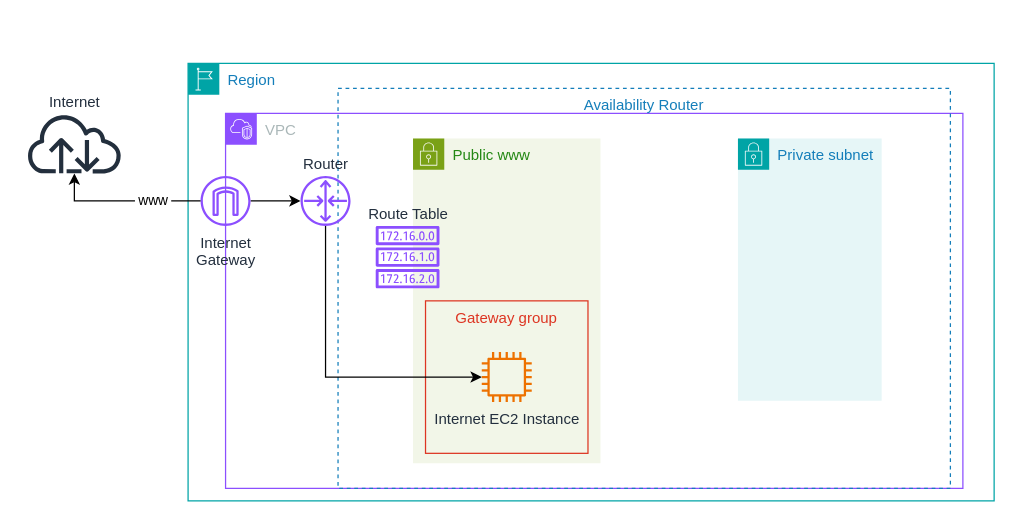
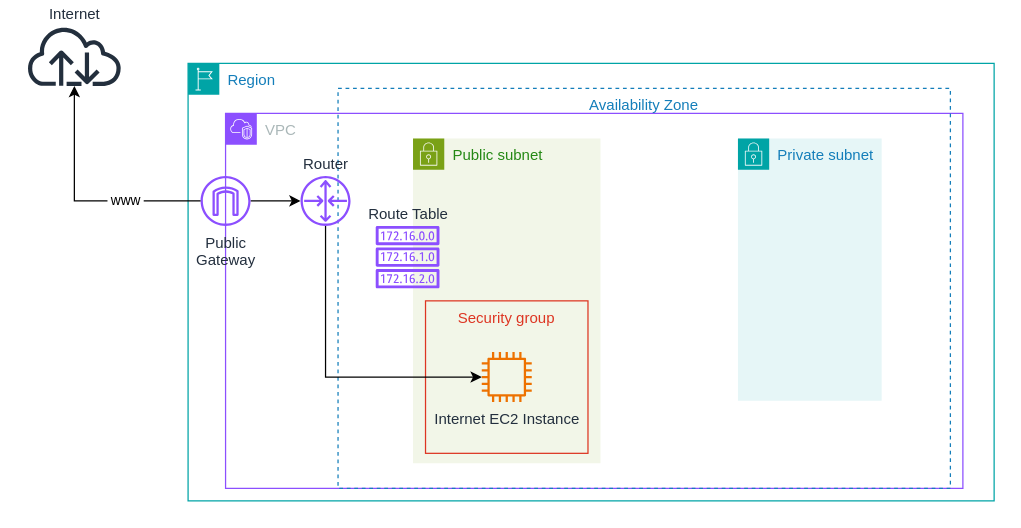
node "Availability Router": label "Availability Router" -> "Availability Zone"
node "Internet": moved (74, 143) -> (74, 56)
node "Public www": label "Public www" -> "Public subnet"
node "Internet Gateway": label "Internet Gateway" -> "Public Gateway"
node "Gateway group": label "Gateway group" -> "Security group"
